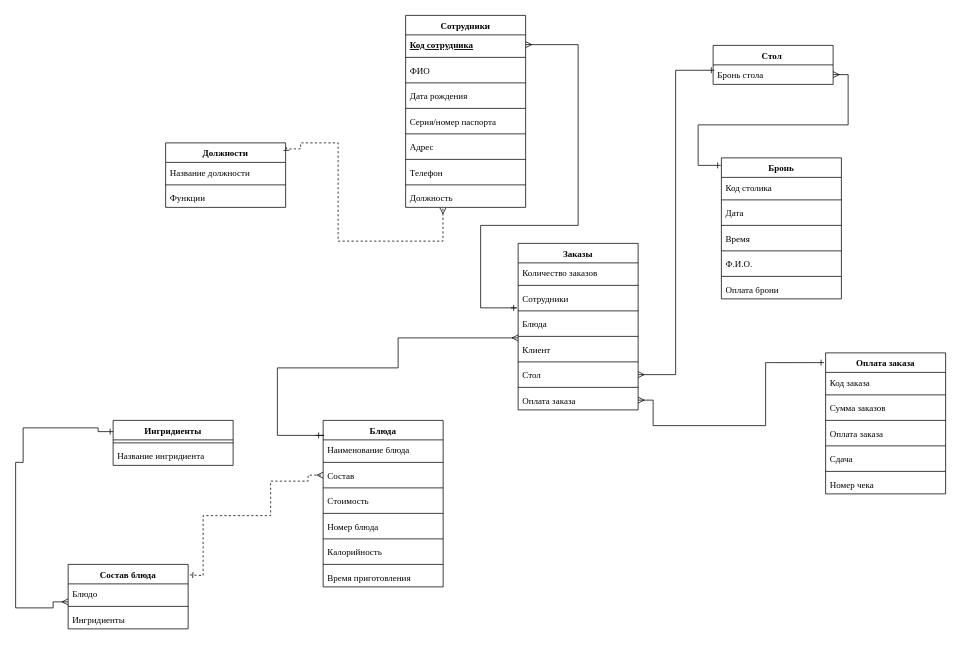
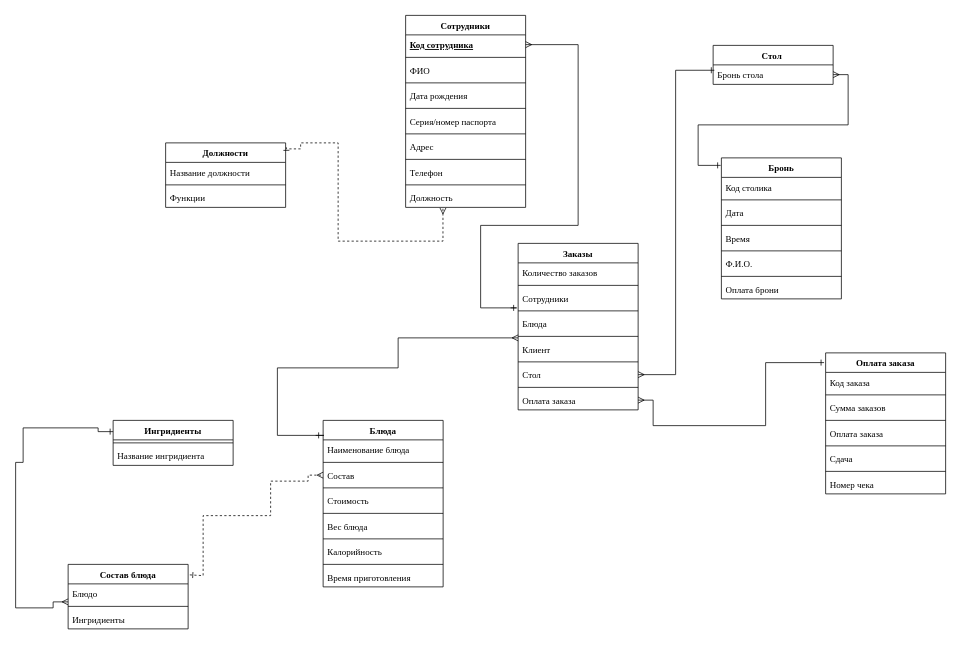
node "Номер блюда": label "Номер блюда" -> "Вес блюда"
